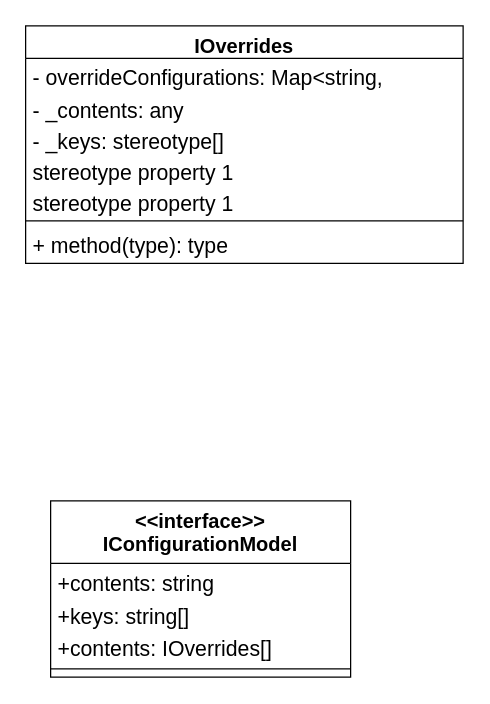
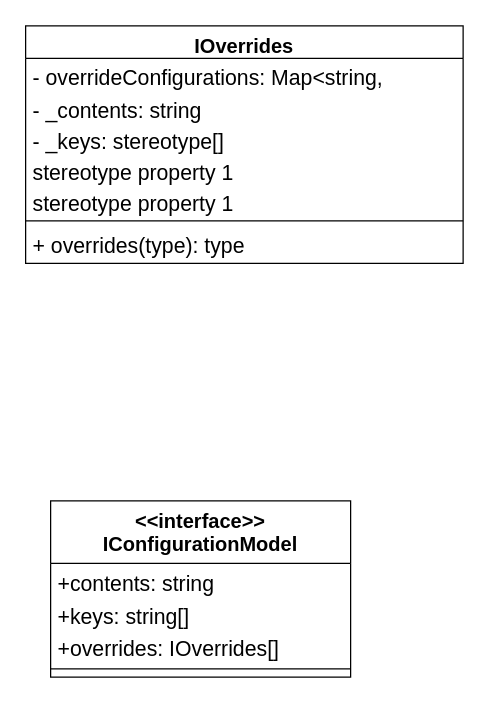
node "- _contents: any": label "- _contents: any" -> "- _contents: string"
node "+ method(type): type": label "+ method(type): type" -> "+ overrides(type): type"
node "+contents: IOverrides[]": label "+contents: IOverrides[]" -> "+overrides: IOverrides[]"
